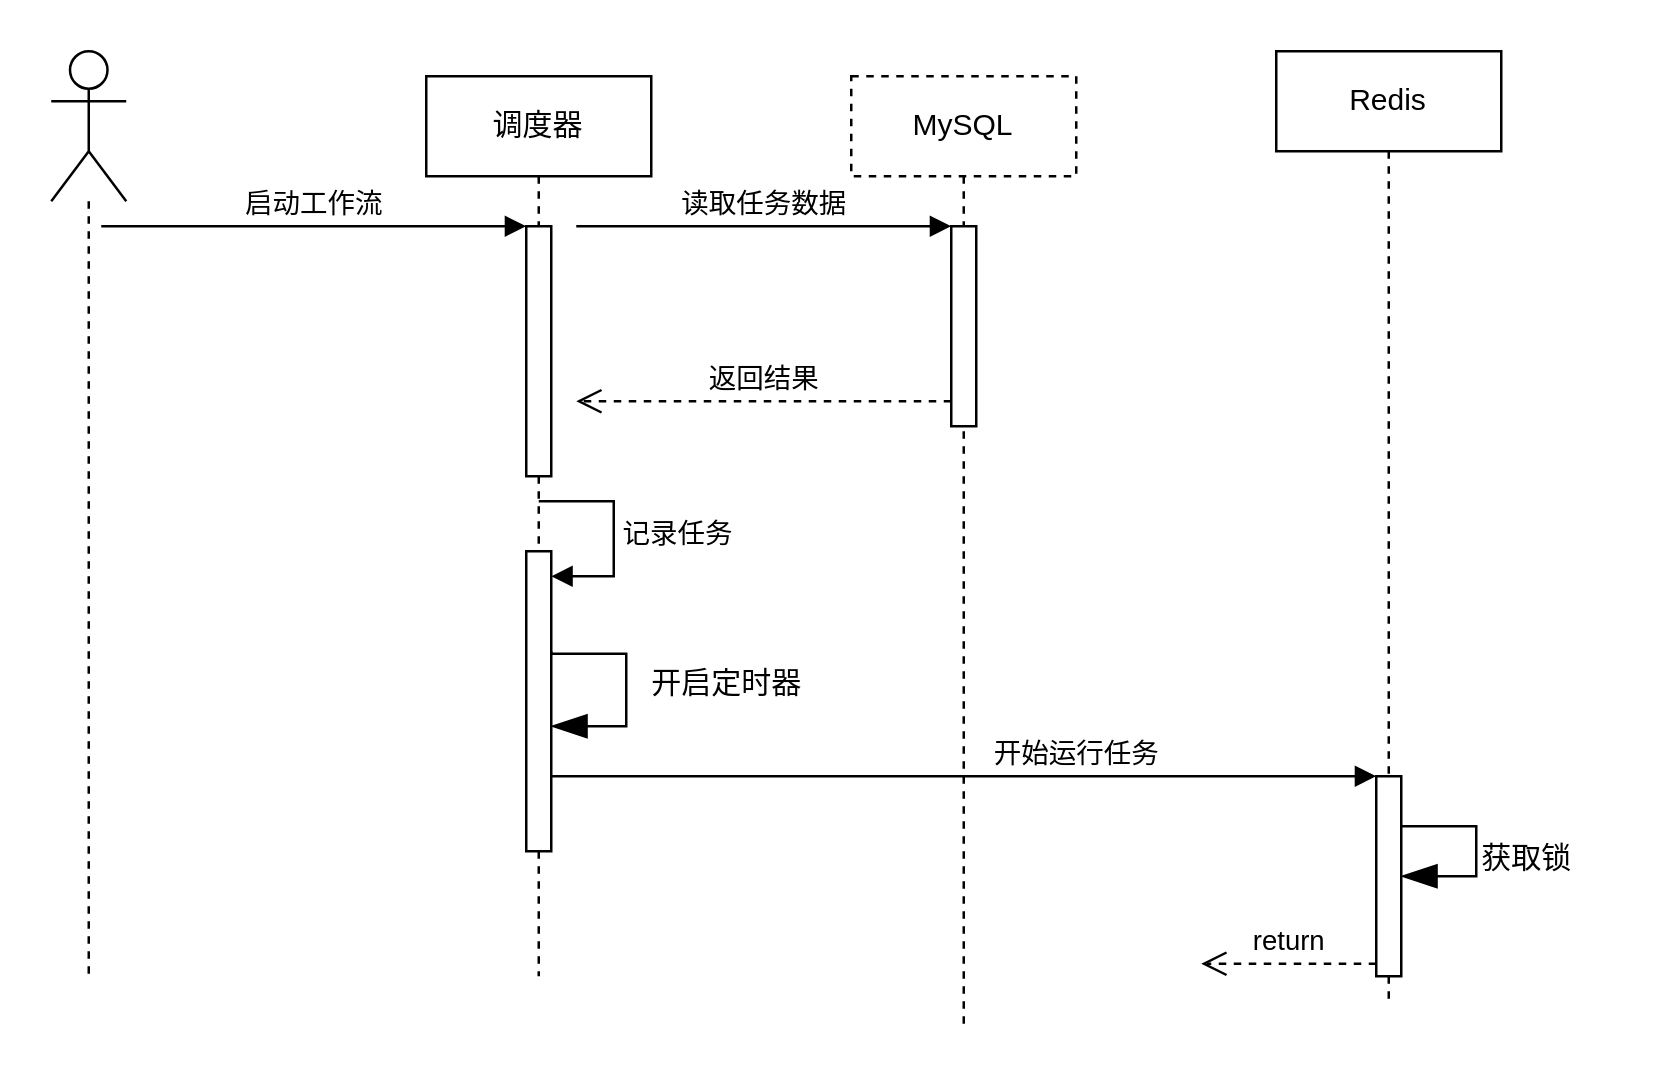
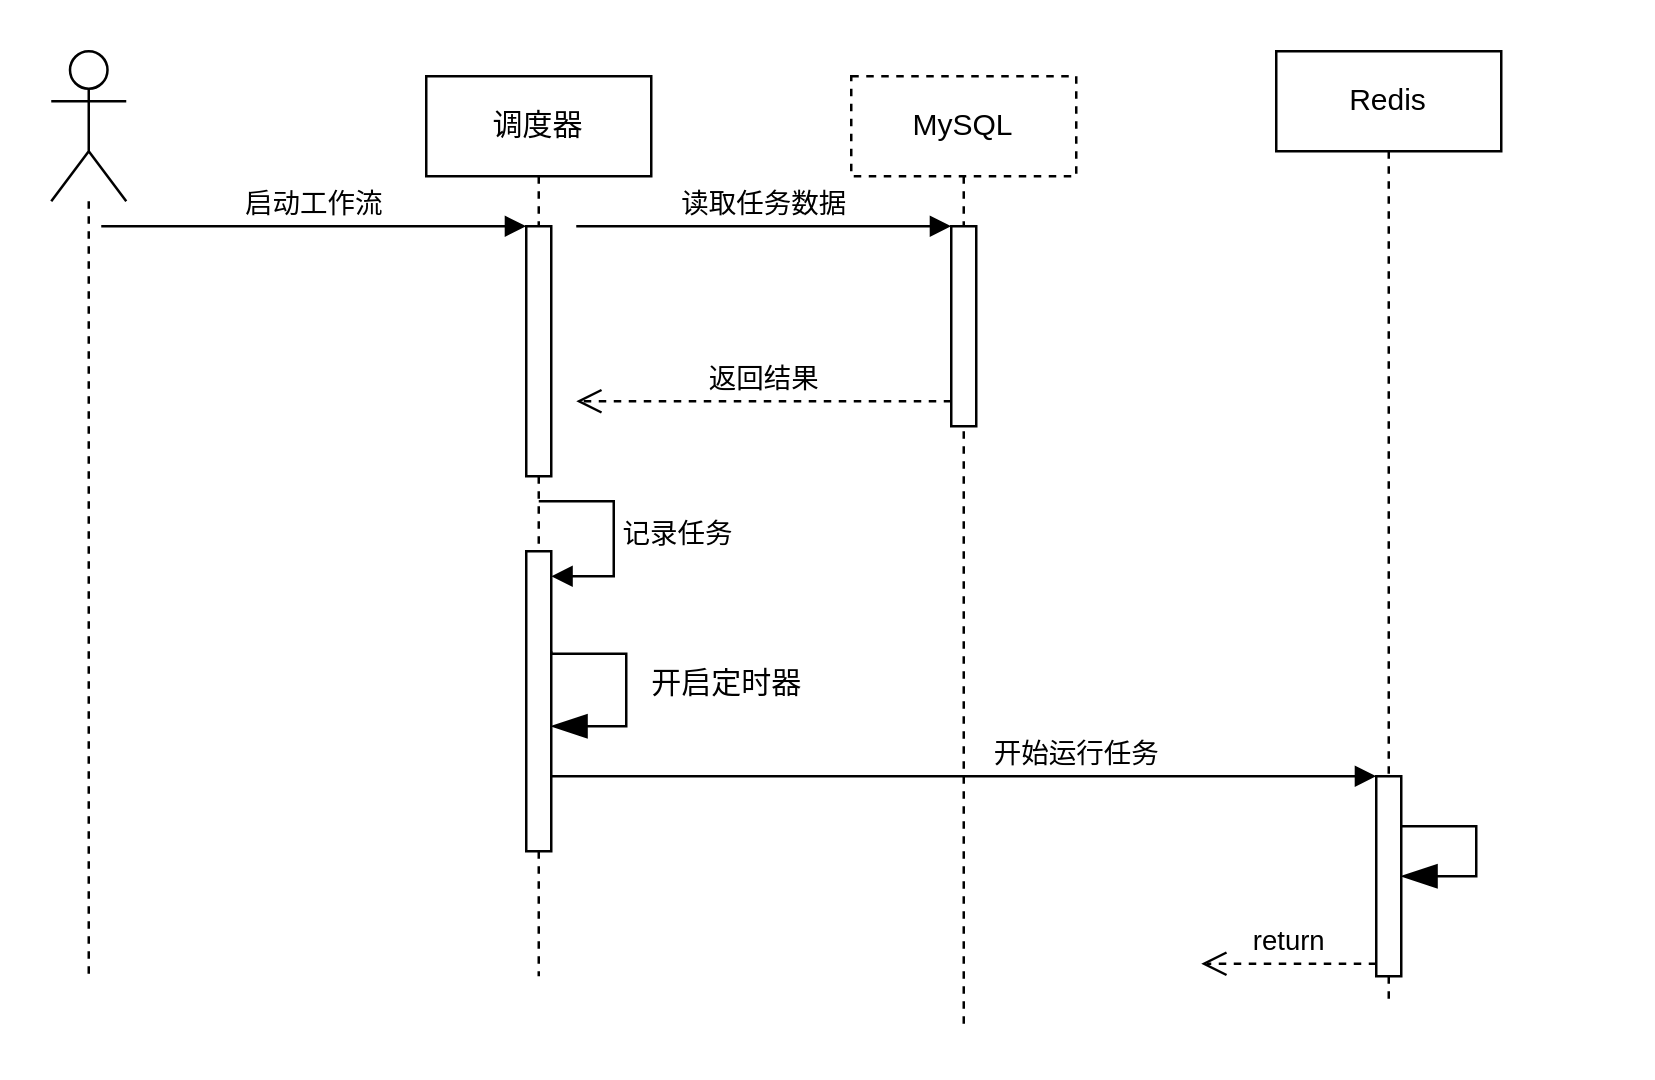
node "获取锁": removed
